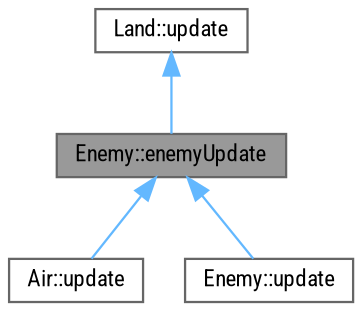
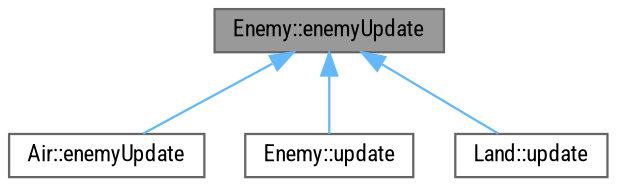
edge "Enemy::enemyUpdate" -> "Land::update": reversed
node "Air::update": label "Air::update" -> "Air::enemyUpdate"
